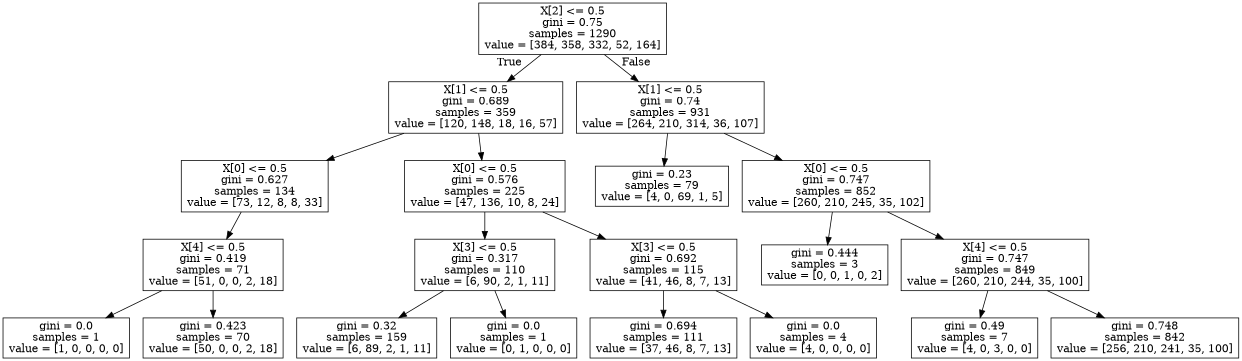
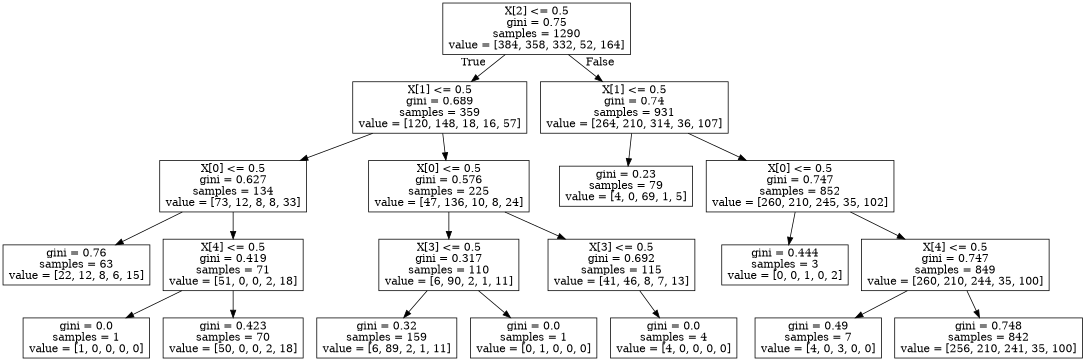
node "gini = 0.76 samples = 63 value = [22, 12, 8, 6, 15]": added
node "gini = 0.694 samples = 111 value = [37, 46, 8, 7, 13]": removed
